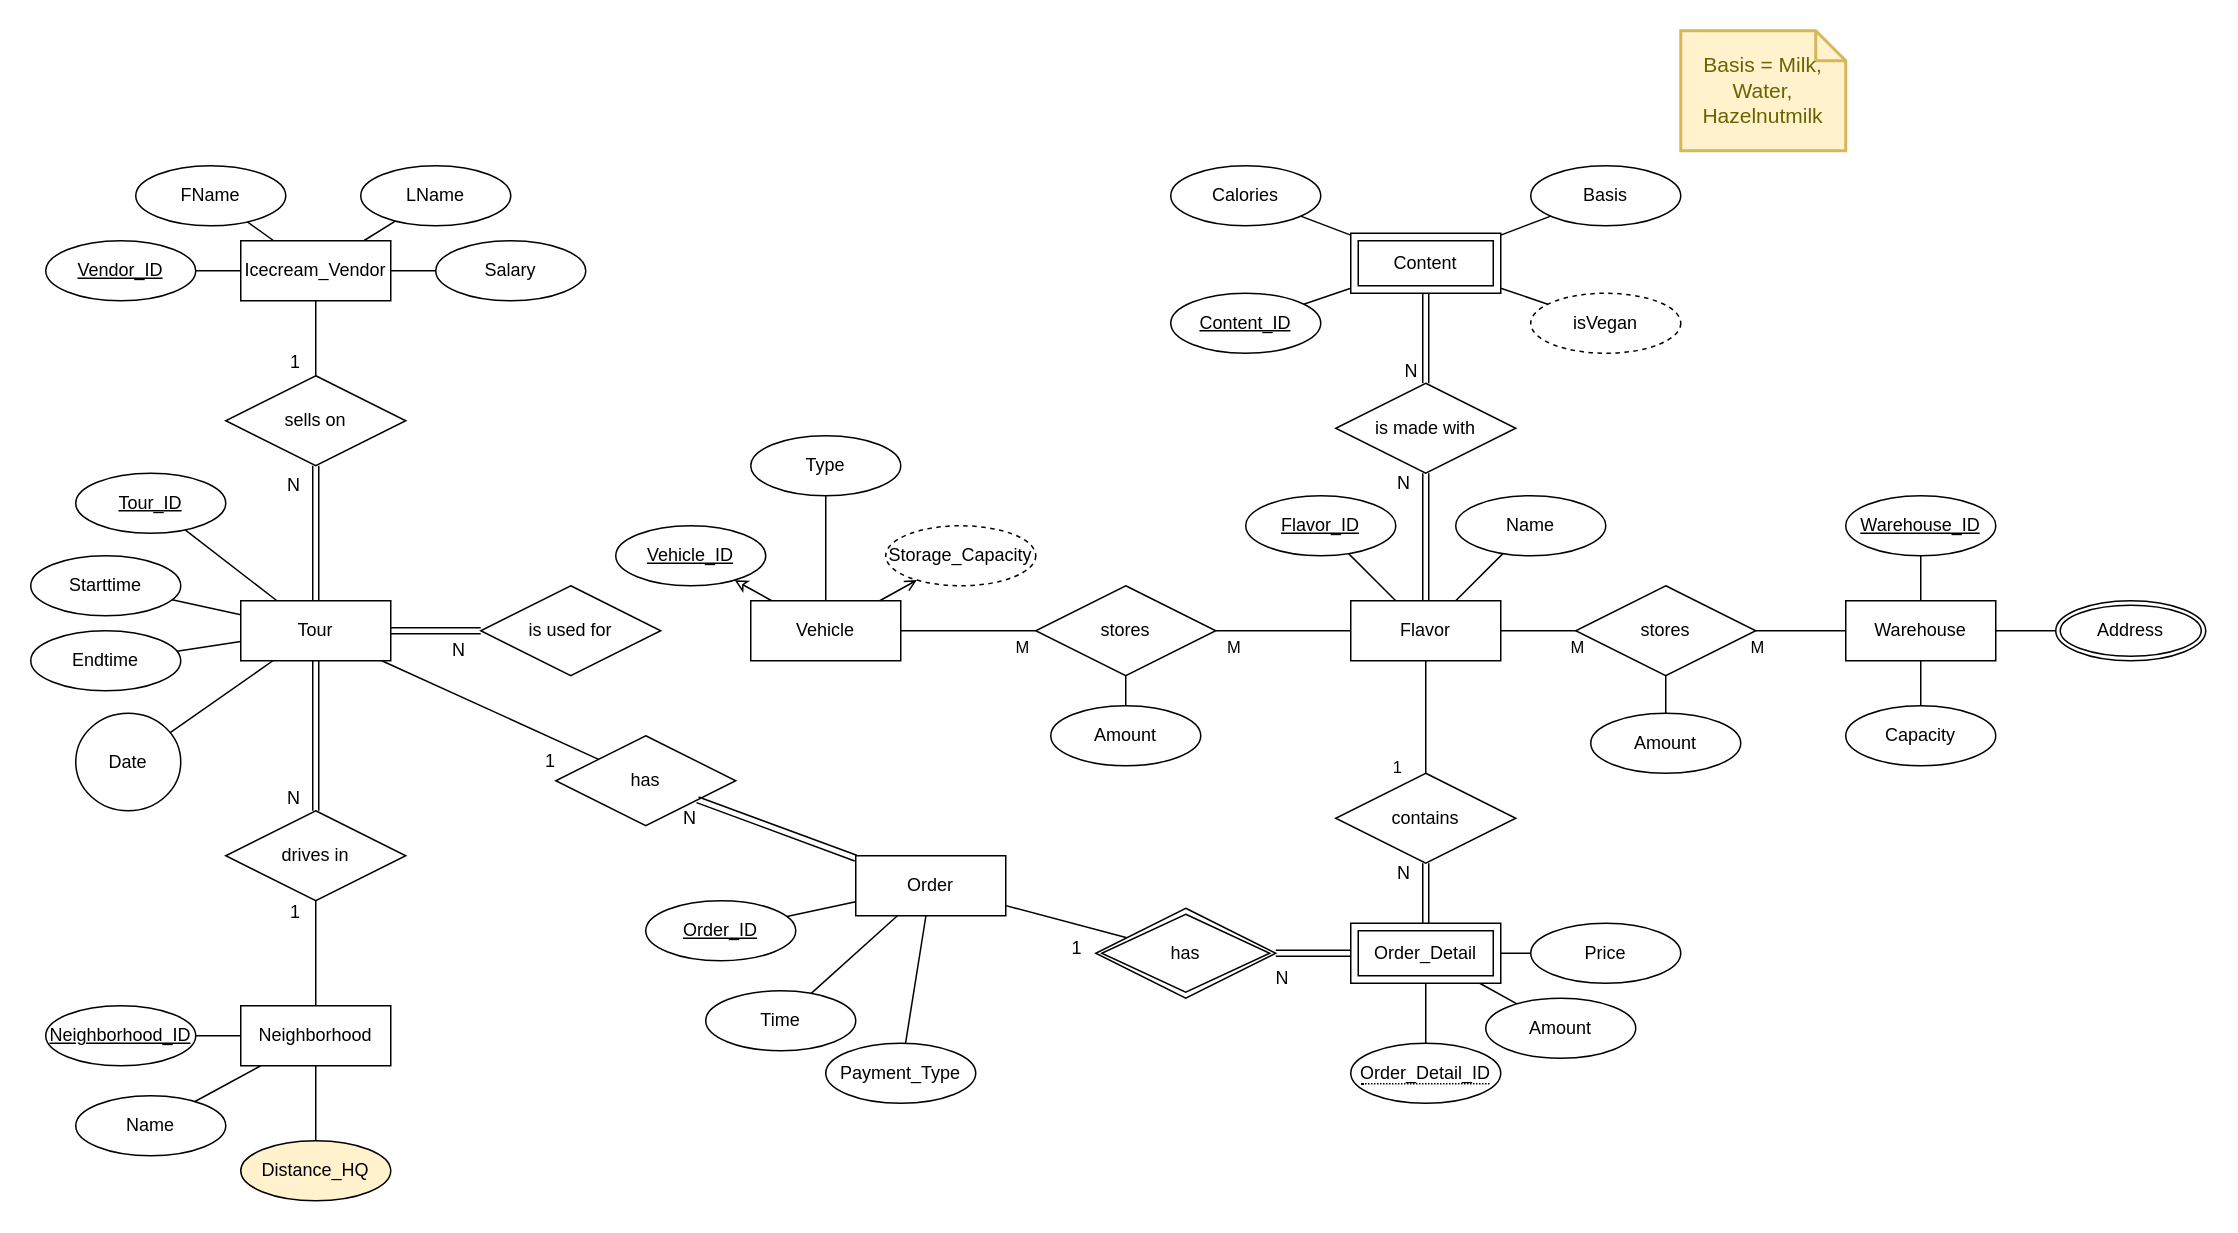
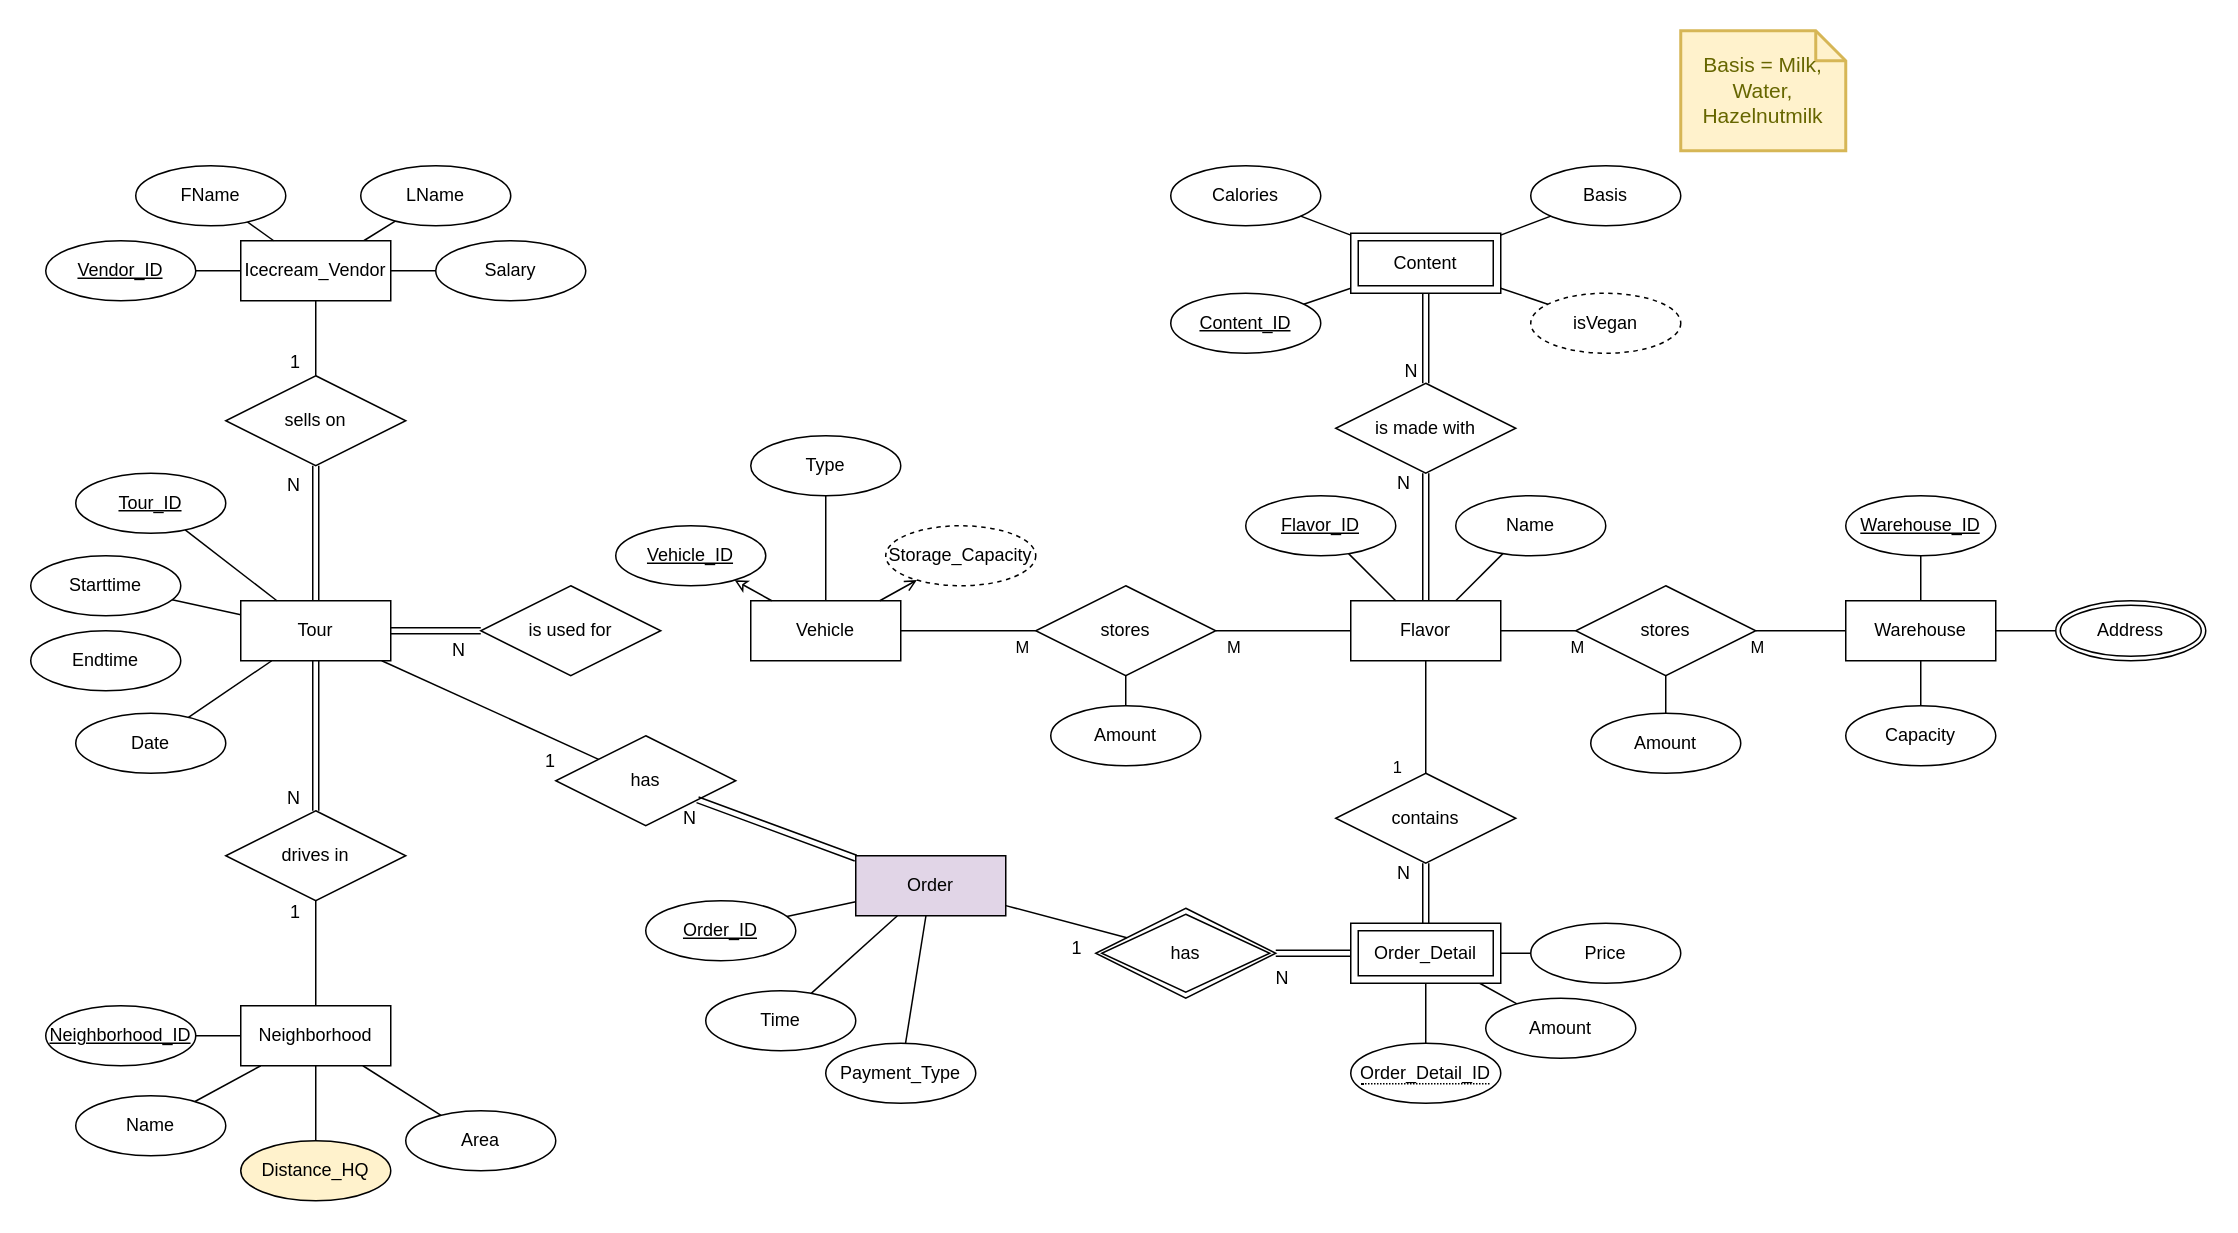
edge "Tour" -- "Endtime": removed
node "Date": size 105x98 -> 150x60
node "Order": fillcolor #ffffff -> #e1d5e7
edge "Neighborhood" -- "Area": added
node "Area": added
